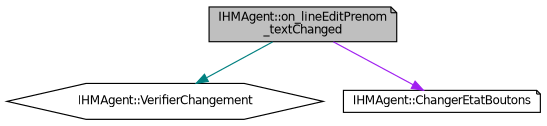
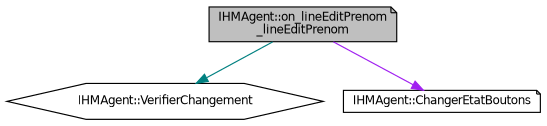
node "IHMAgent::on_lineEditPrenom _textChanged": label "IHMAgent::on_lineEditPrenom _textChanged" -> "IHMAgent::on_lineEditPrenom _lineEditPrenom"
